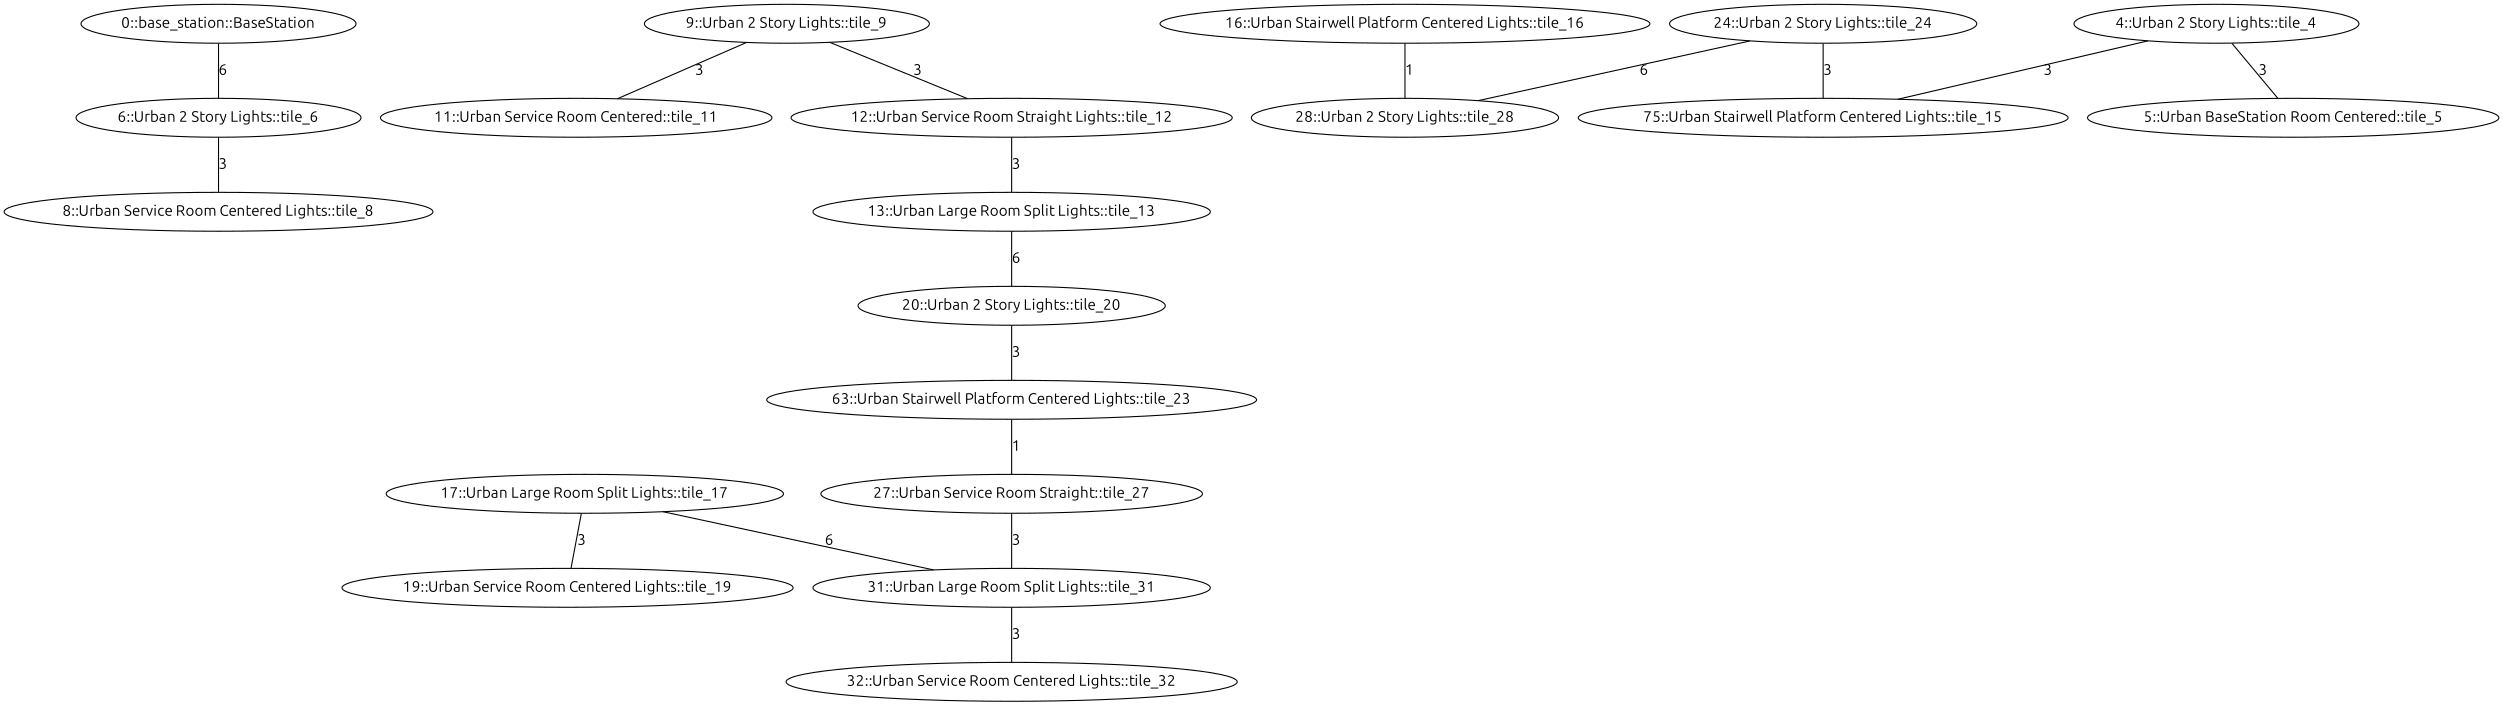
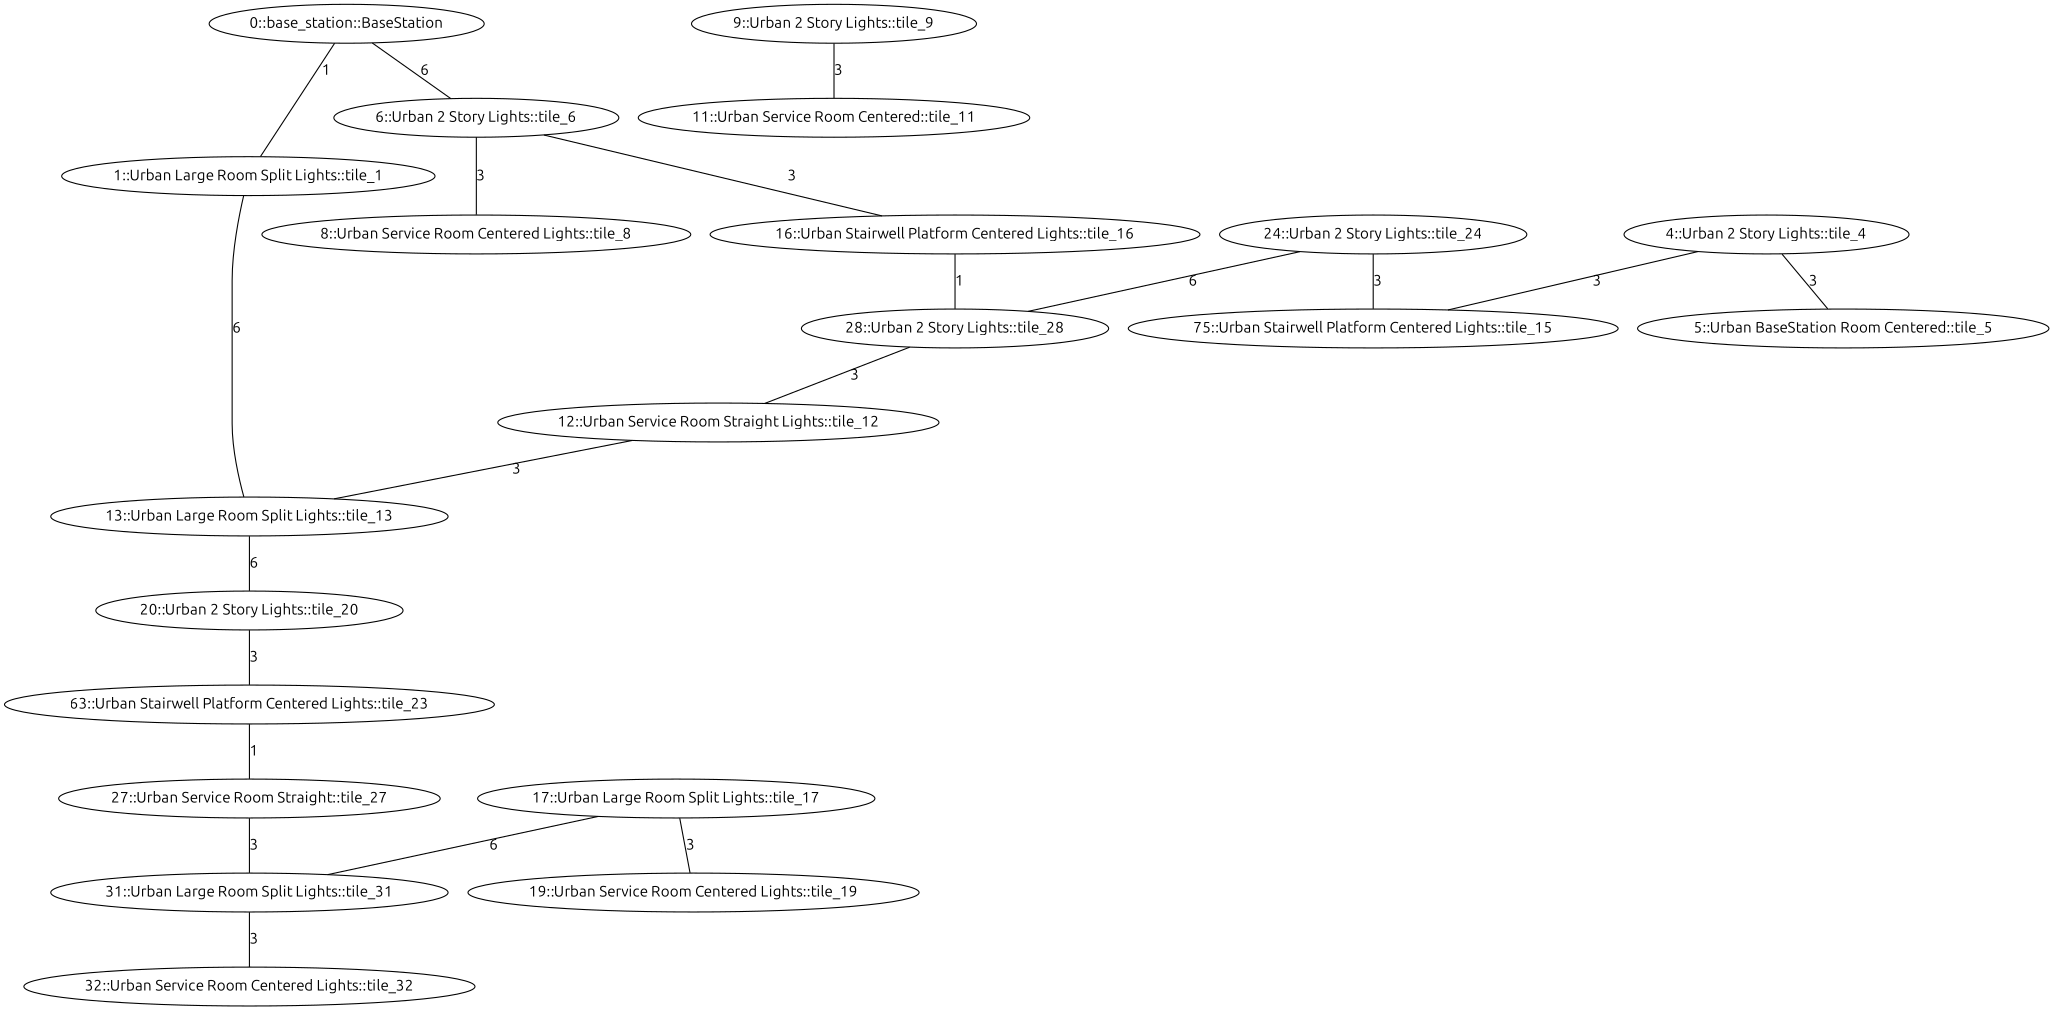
edge "9::Urban 2 Story Lights::tile_9" -- "12::Urban Service Room Straight Lights::tile_12": now "28::Urban 2 Story Lights::tile_28" -- "12::Urban Service Room Straight Lights::tile_12"
edge "6::Urban 2 Story Lights::tile_6" -- "16::Urban Stairwell Platform Centered Lights::tile_16": added, label "3"
node "1::Urban Large Room Split Lights::tile_1": added
